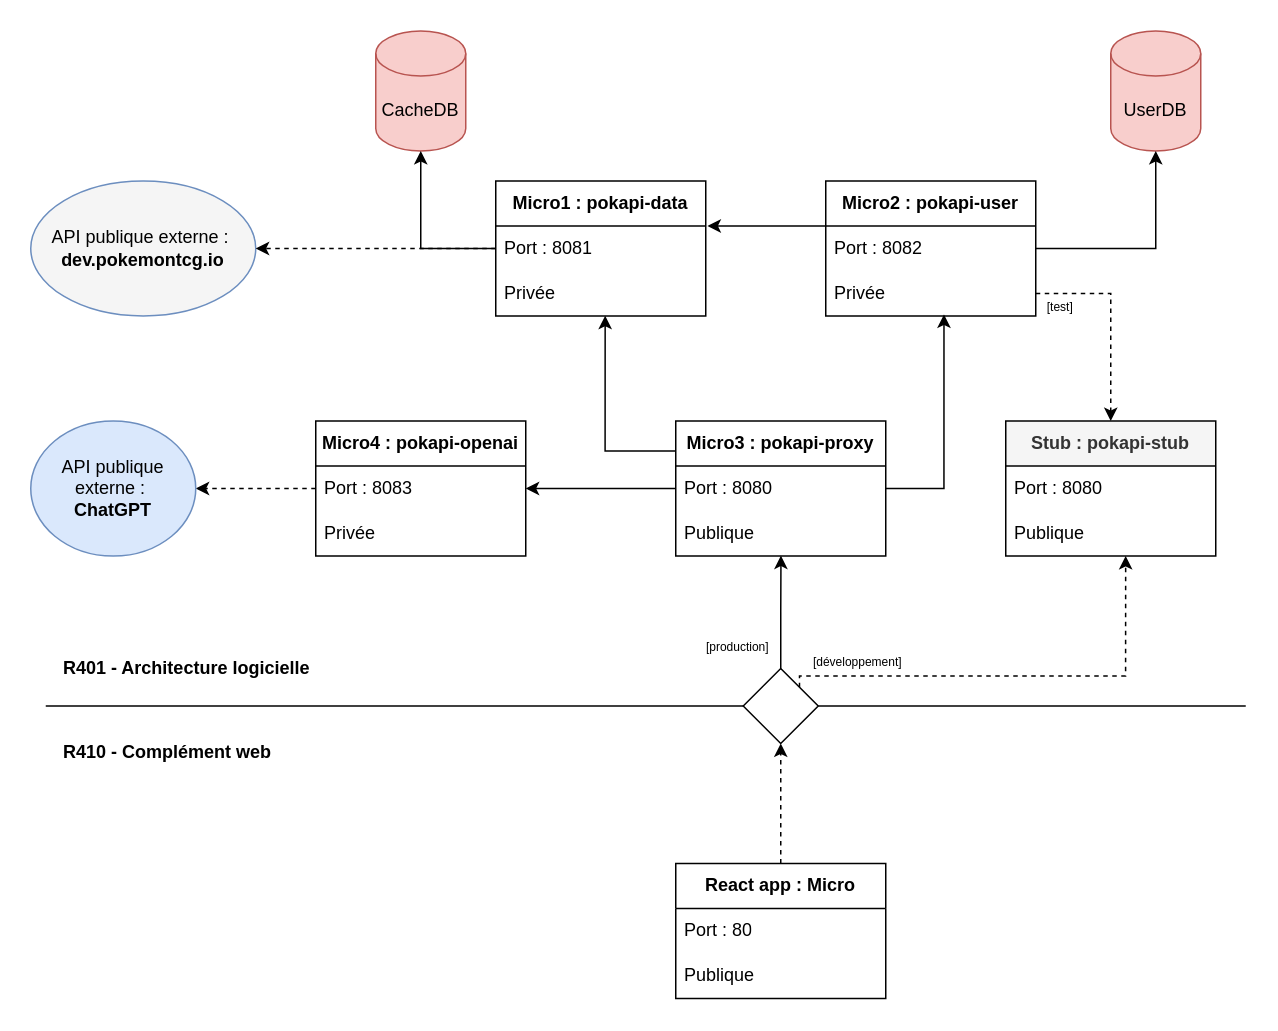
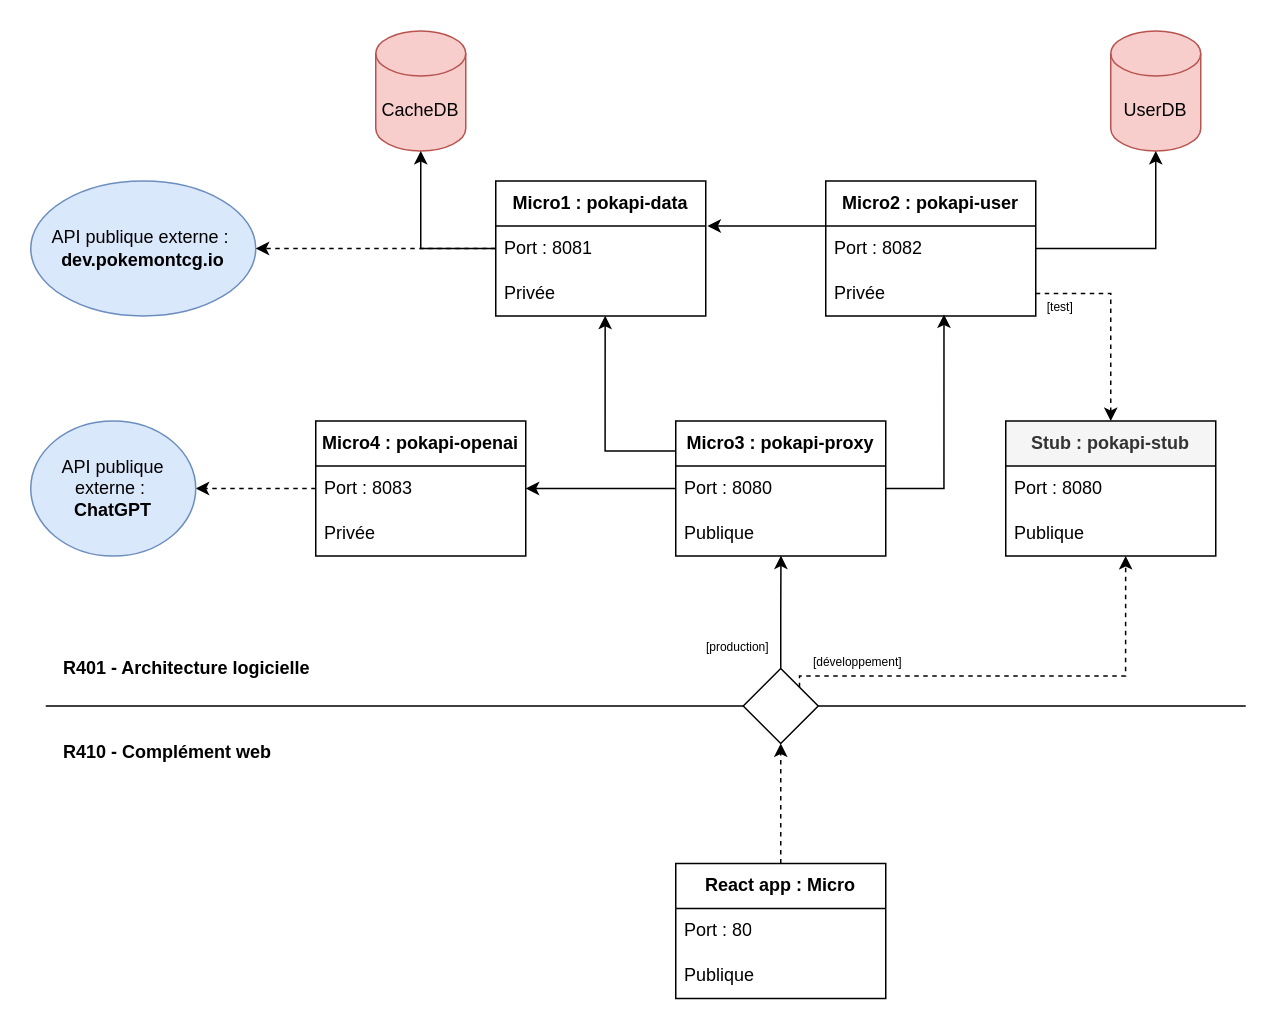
node "API publique externe : dev.pokemontcg.io": fillcolor #f5f5f5 -> #dae8fc
